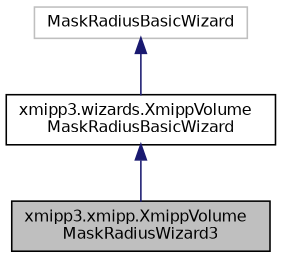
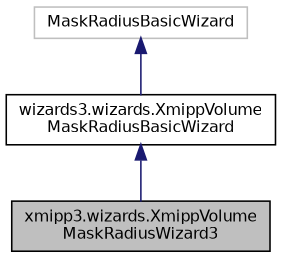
node "xmipp3.wizards.XmippVolume MaskRadiusBasicWizard": label "xmipp3.wizards.XmippVolume MaskRadiusBasicWizard" -> "wizards3.wizards.XmippVolume MaskRadiusBasicWizard"
node "xmipp3.xmipp.XmippVolume MaskRadiusWizard3": label "xmipp3.xmipp.XmippVolume MaskRadiusWizard3" -> "xmipp3.wizards.XmippVolume MaskRadiusWizard3"
